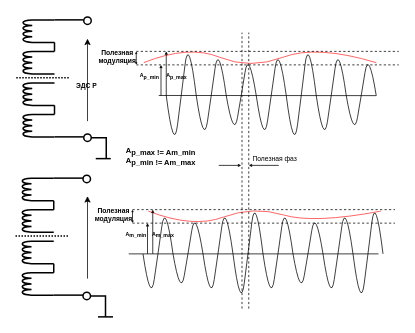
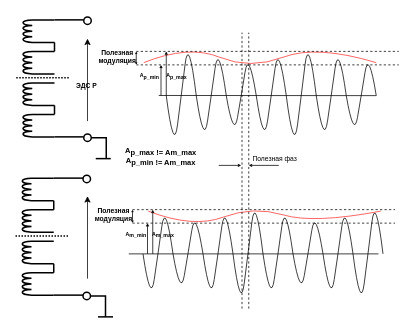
node "Ap_max != Am_min": label "Ap_max != Am_min" -> "Ap_max != Am_max"
